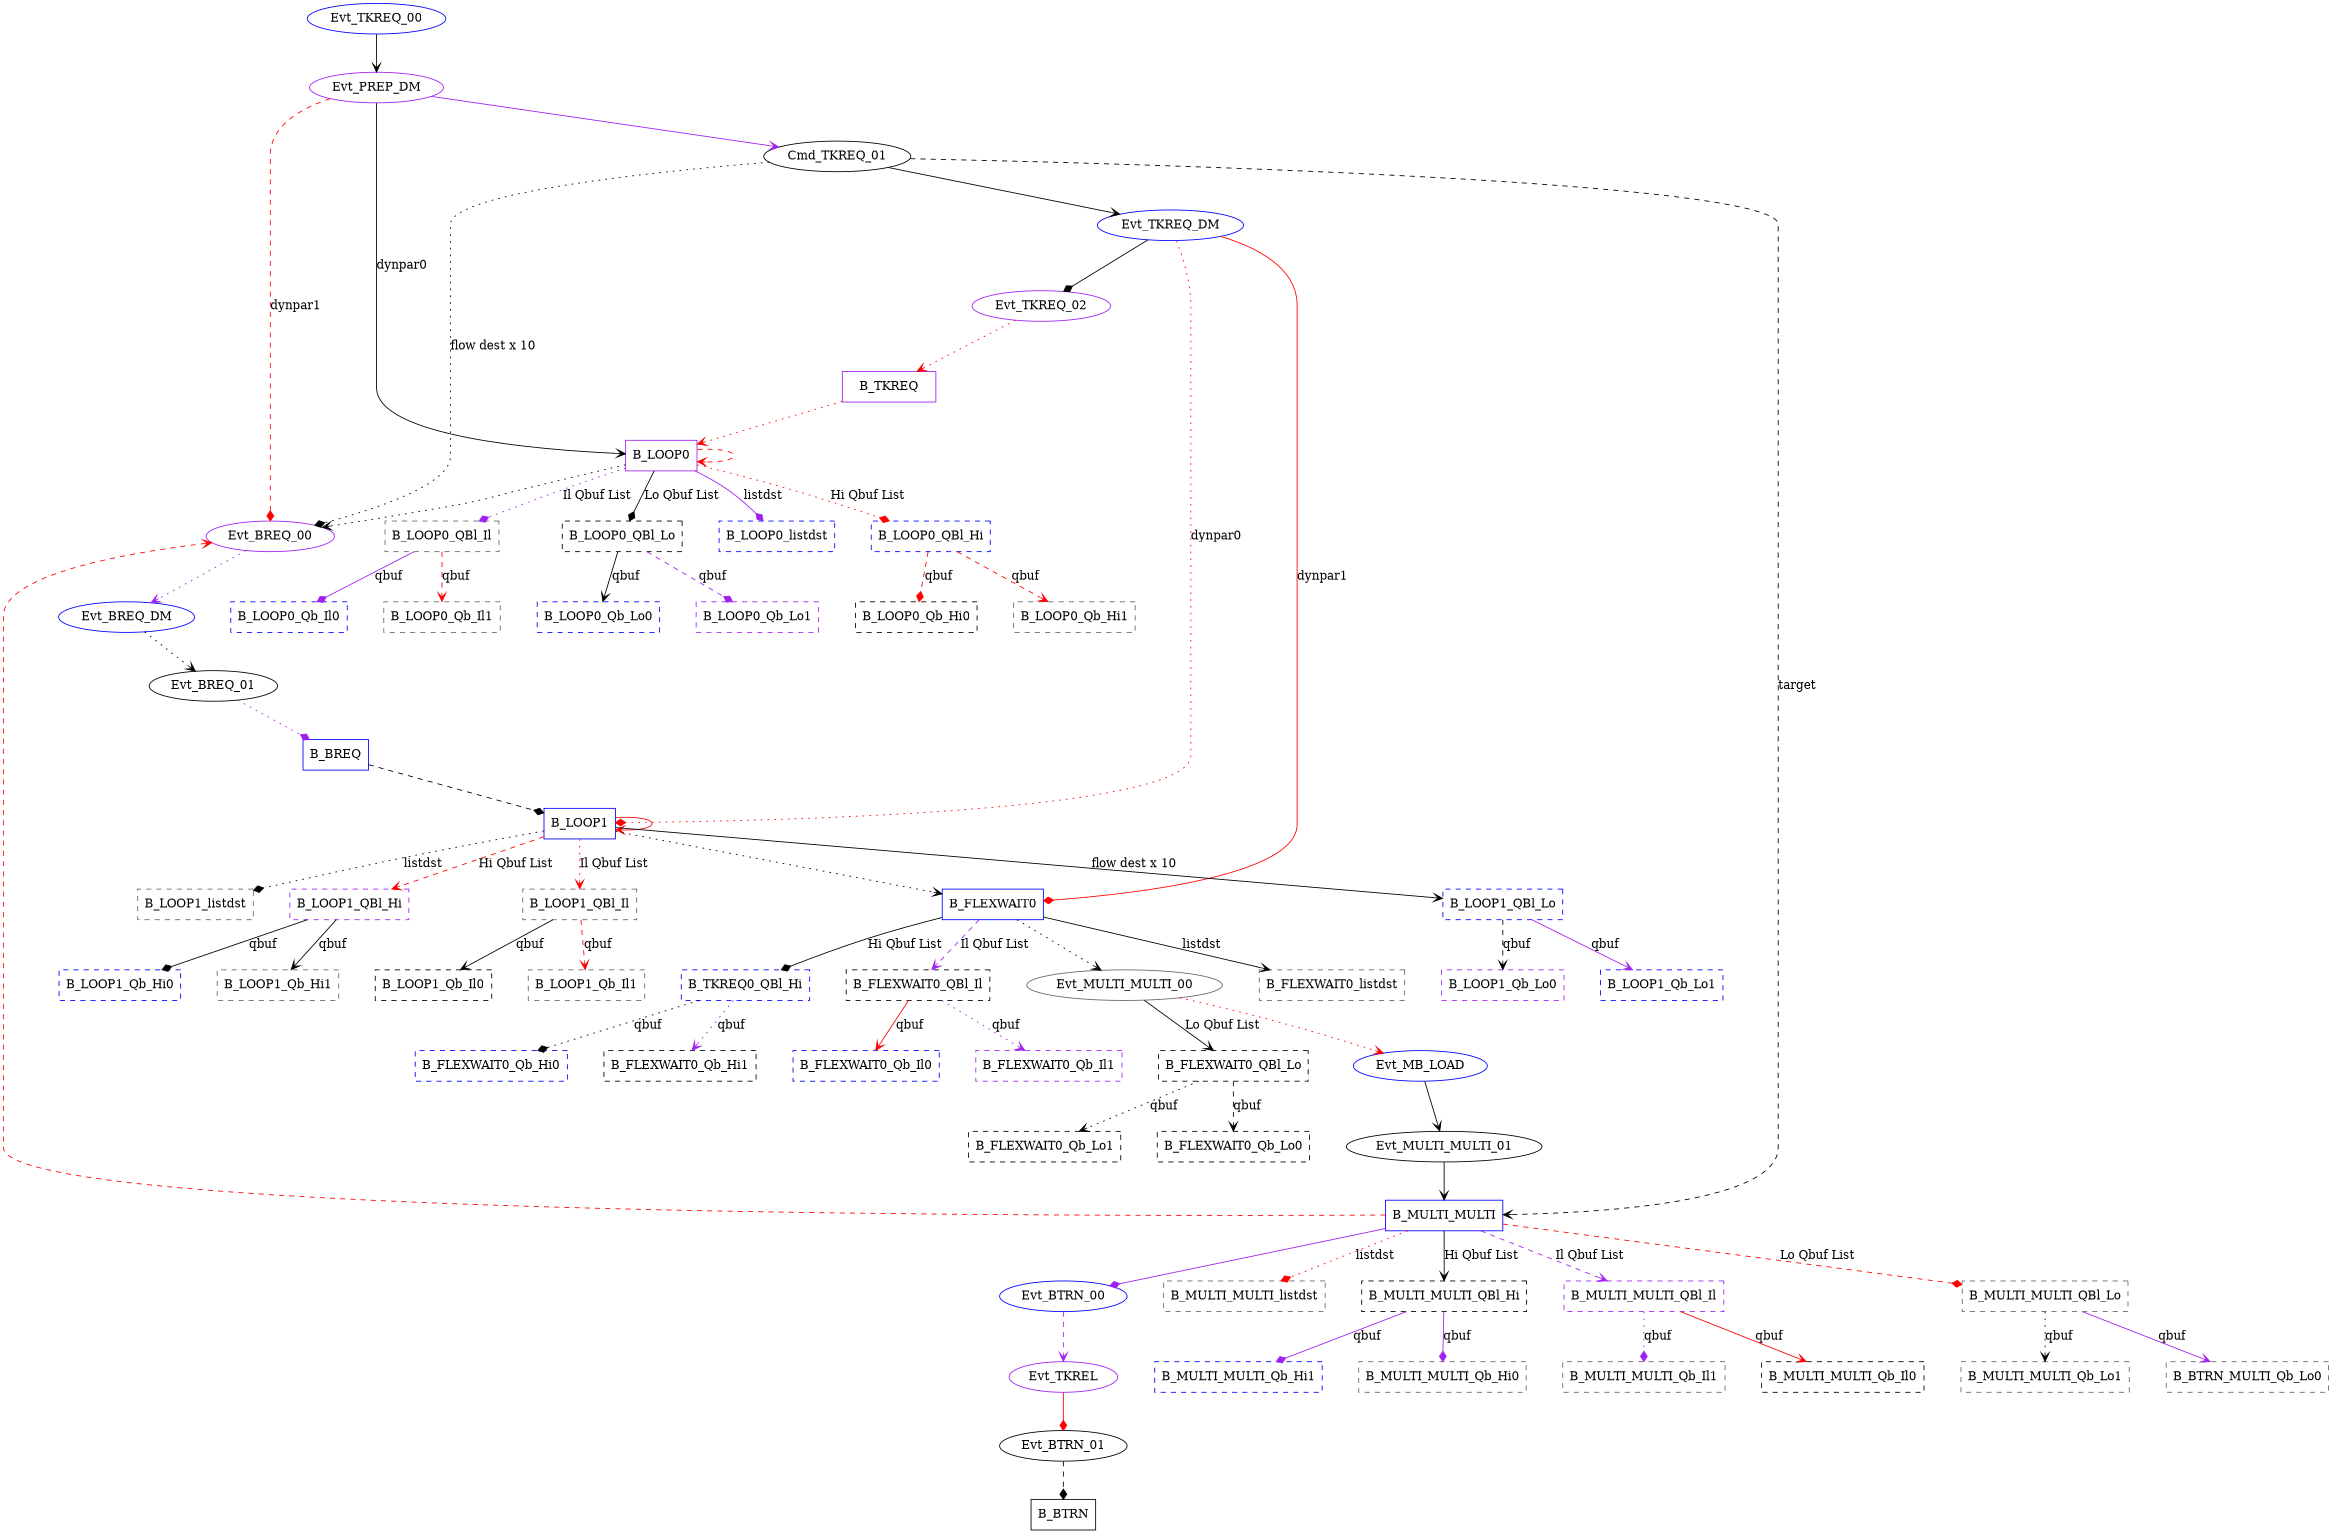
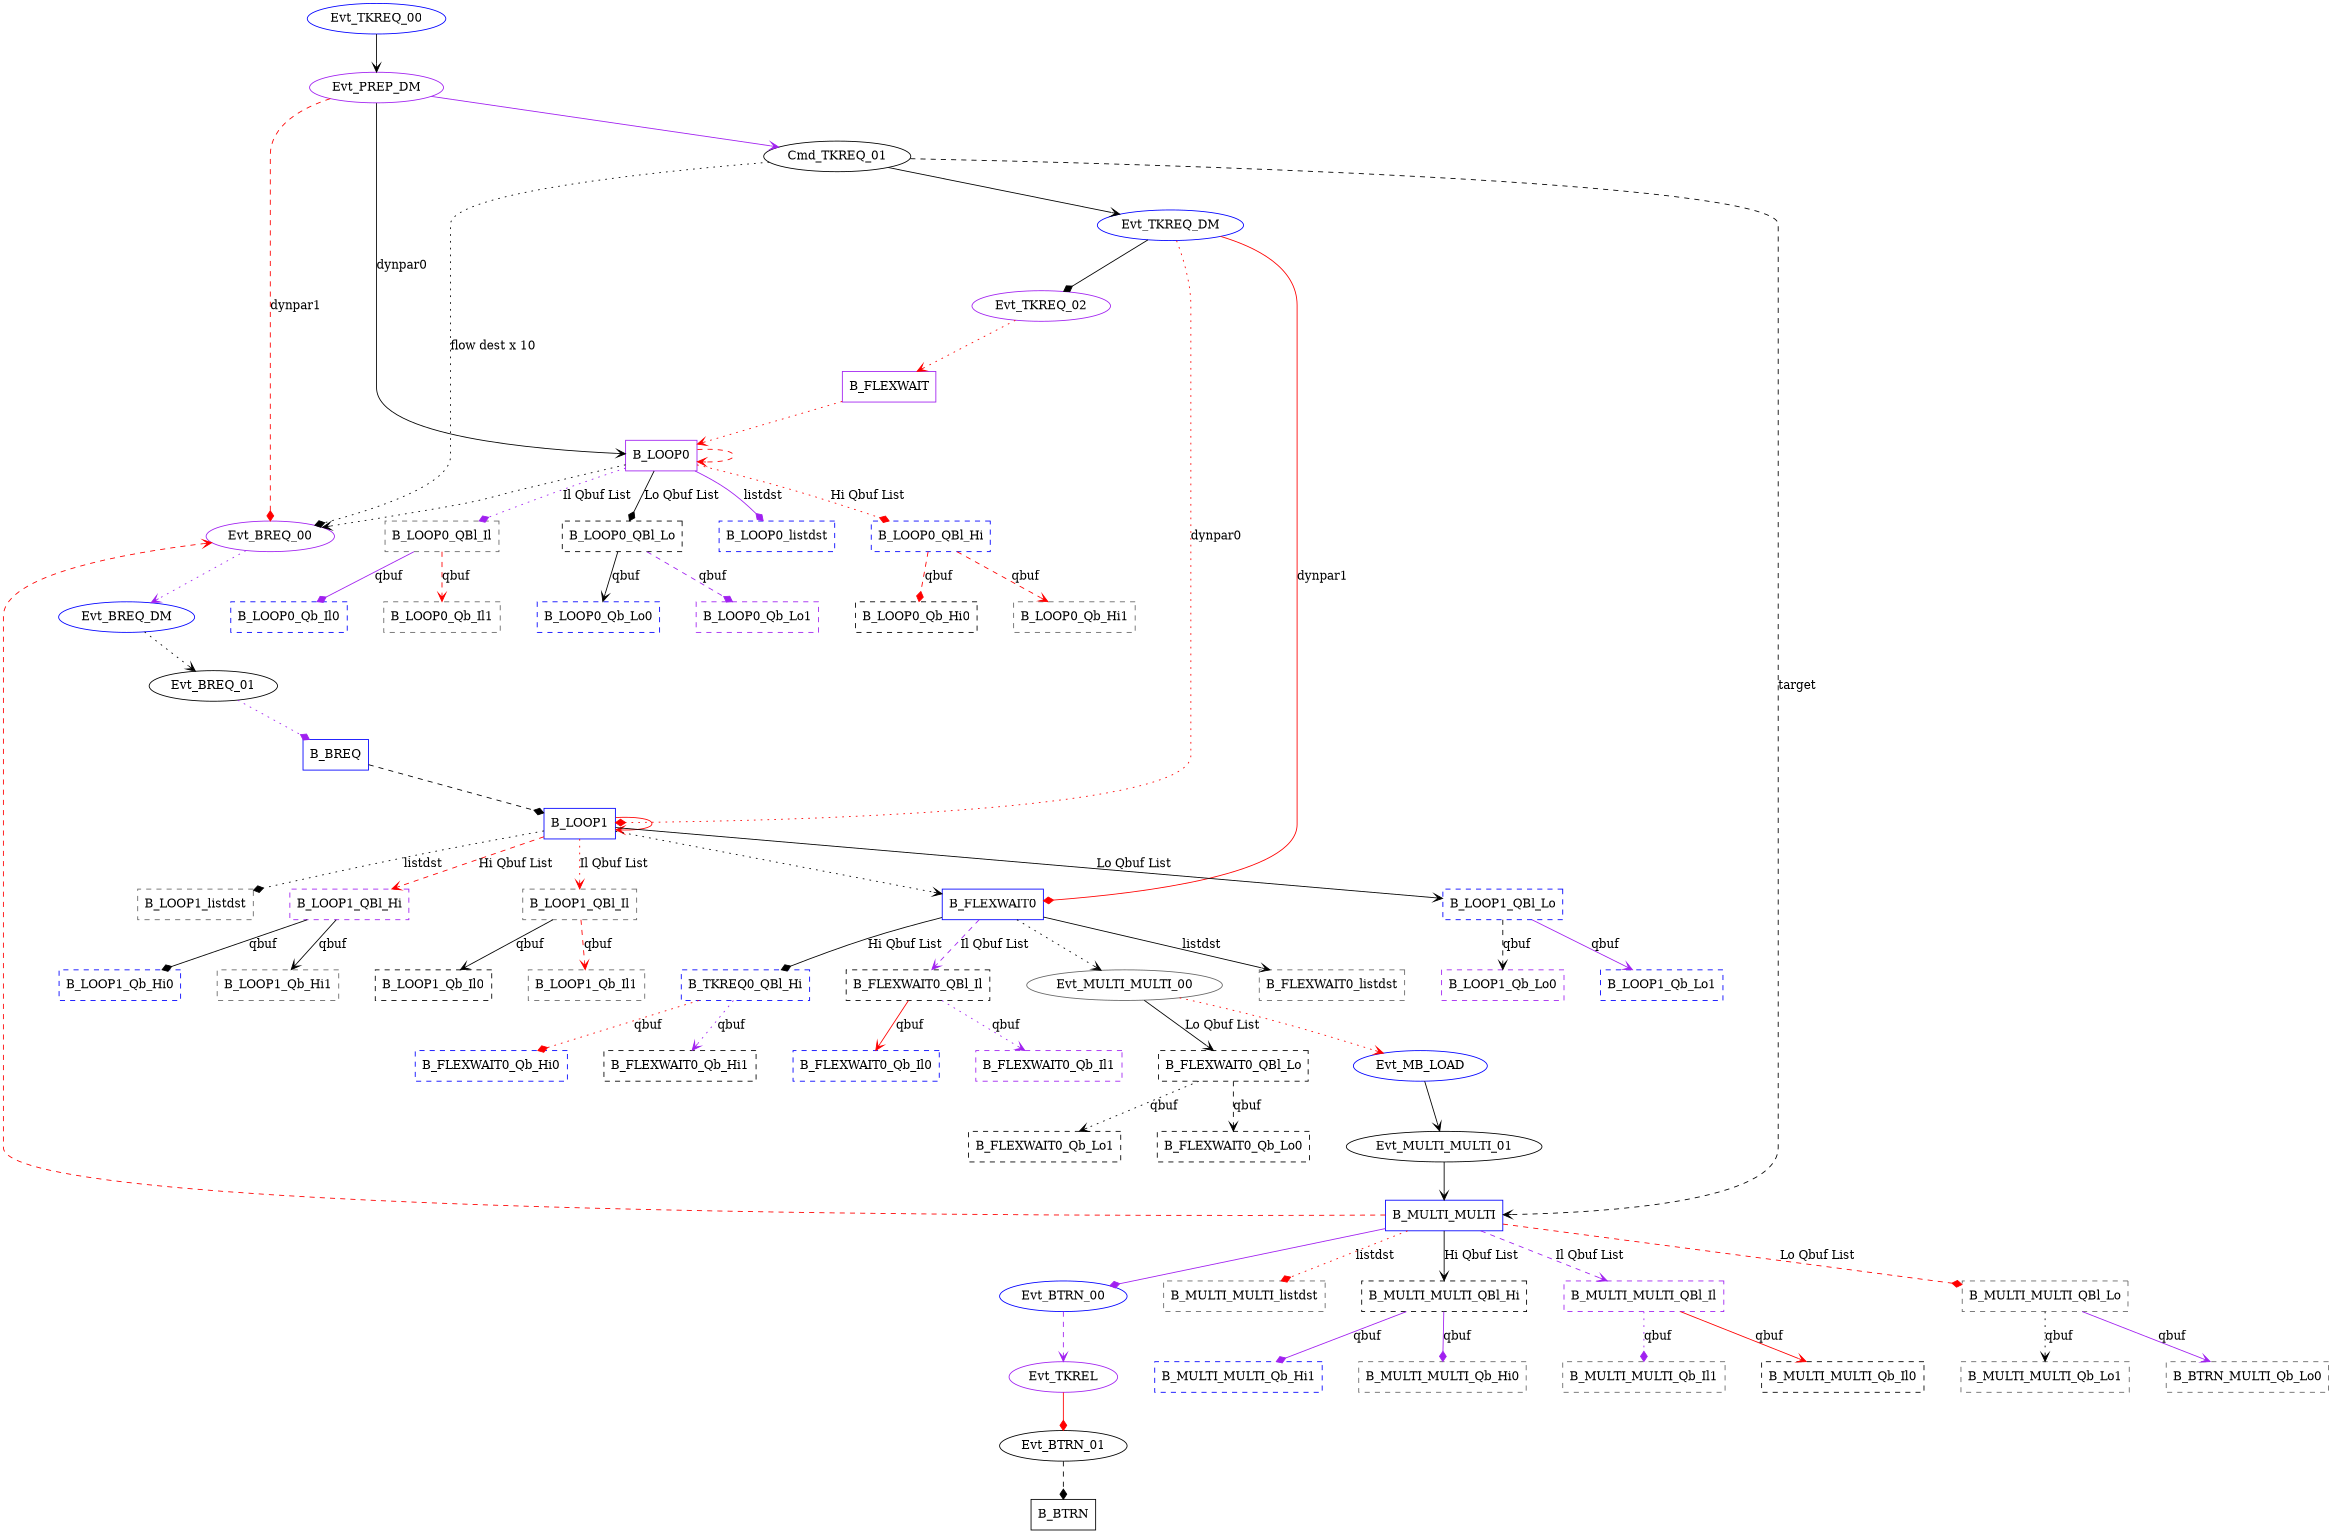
node "B_TKREQ": label "B_TKREQ" -> "B_FLEXWAIT"
edge "B_LOOP1" -> "B_LOOP1_QBl_Lo": label "flow dest x 10" -> "Lo Qbuf List"
edge "B_TKREQ0_QBl_Hi" -> "B_FLEXWAIT0_Qb_Hi0": color black -> red
